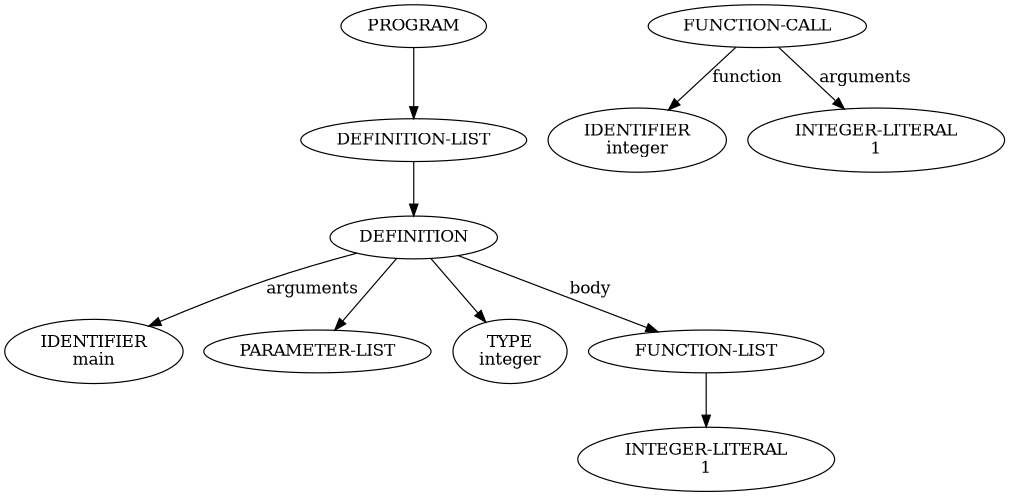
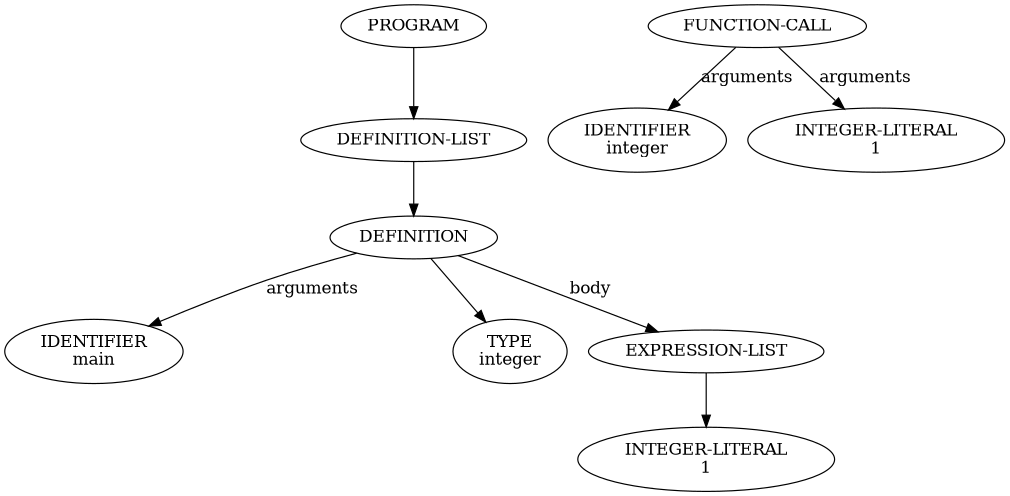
edge "FUNCTION-CALL" -> "IDENTIFIER integer": label "function" -> "arguments"
node "PARAMETER-LIST": removed
node "FUNCTION-LIST": label "FUNCTION-LIST" -> "EXPRESSION-LIST"
